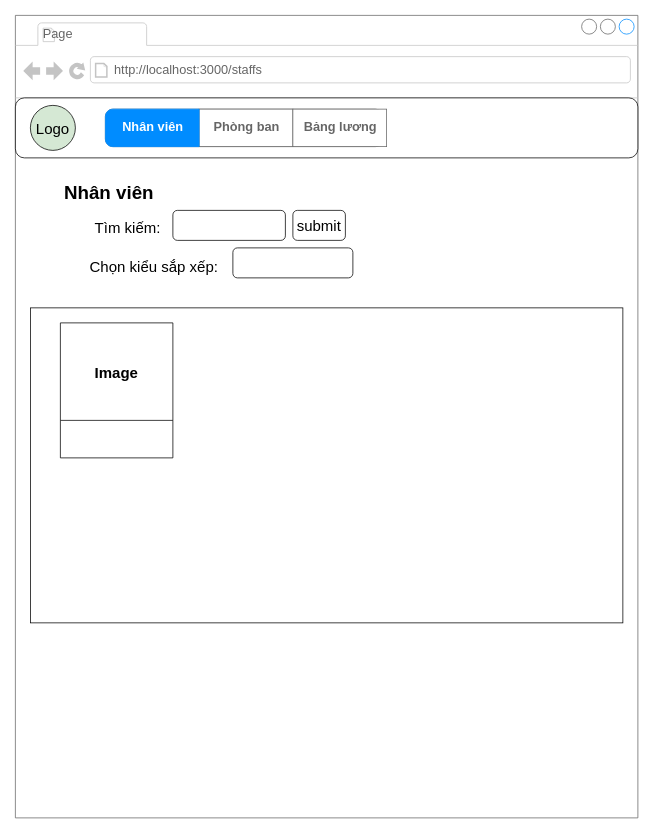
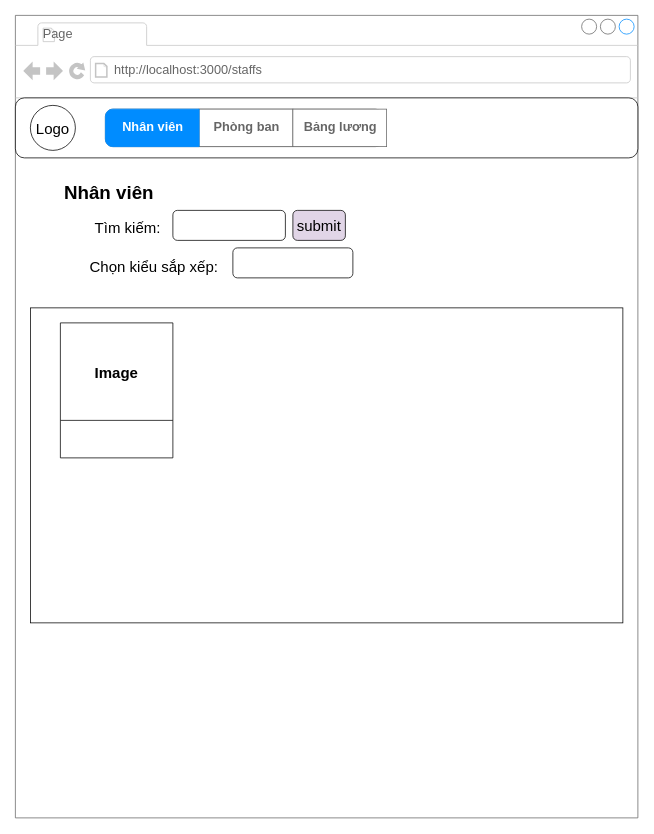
node "Logo": fillcolor #d5e8d4 -> #ffffff
node "submit": fillcolor #ffffff -> #e1d5e7
